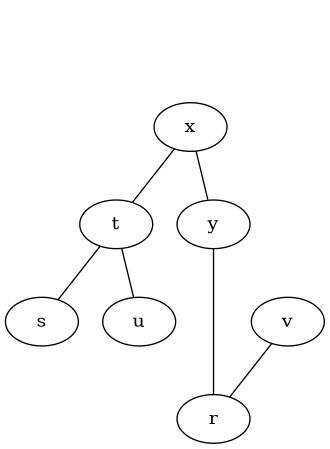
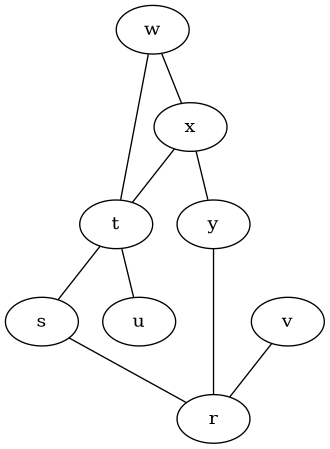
node "w": added
edge "s" -- "r": added
